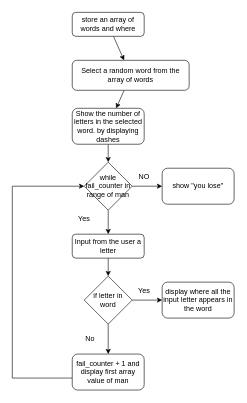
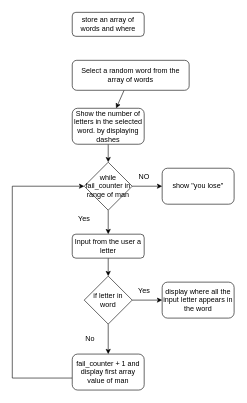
edge "store an array of words and where" -> "Select a random word from the array of words": removed
